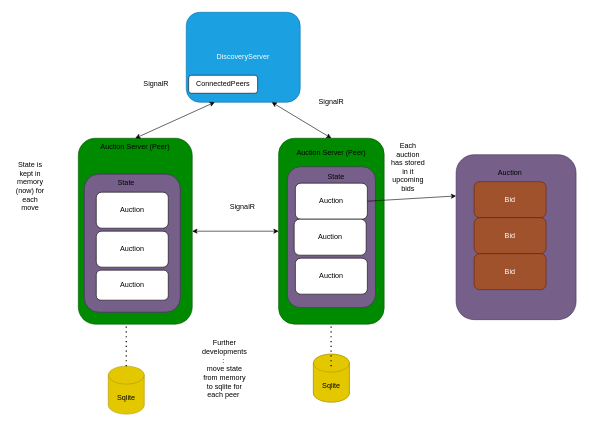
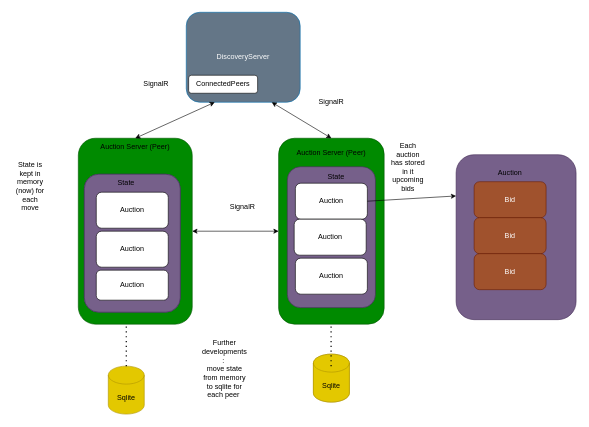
node "DiscoveryServer": fillcolor #1ba1e2 -> #647687
